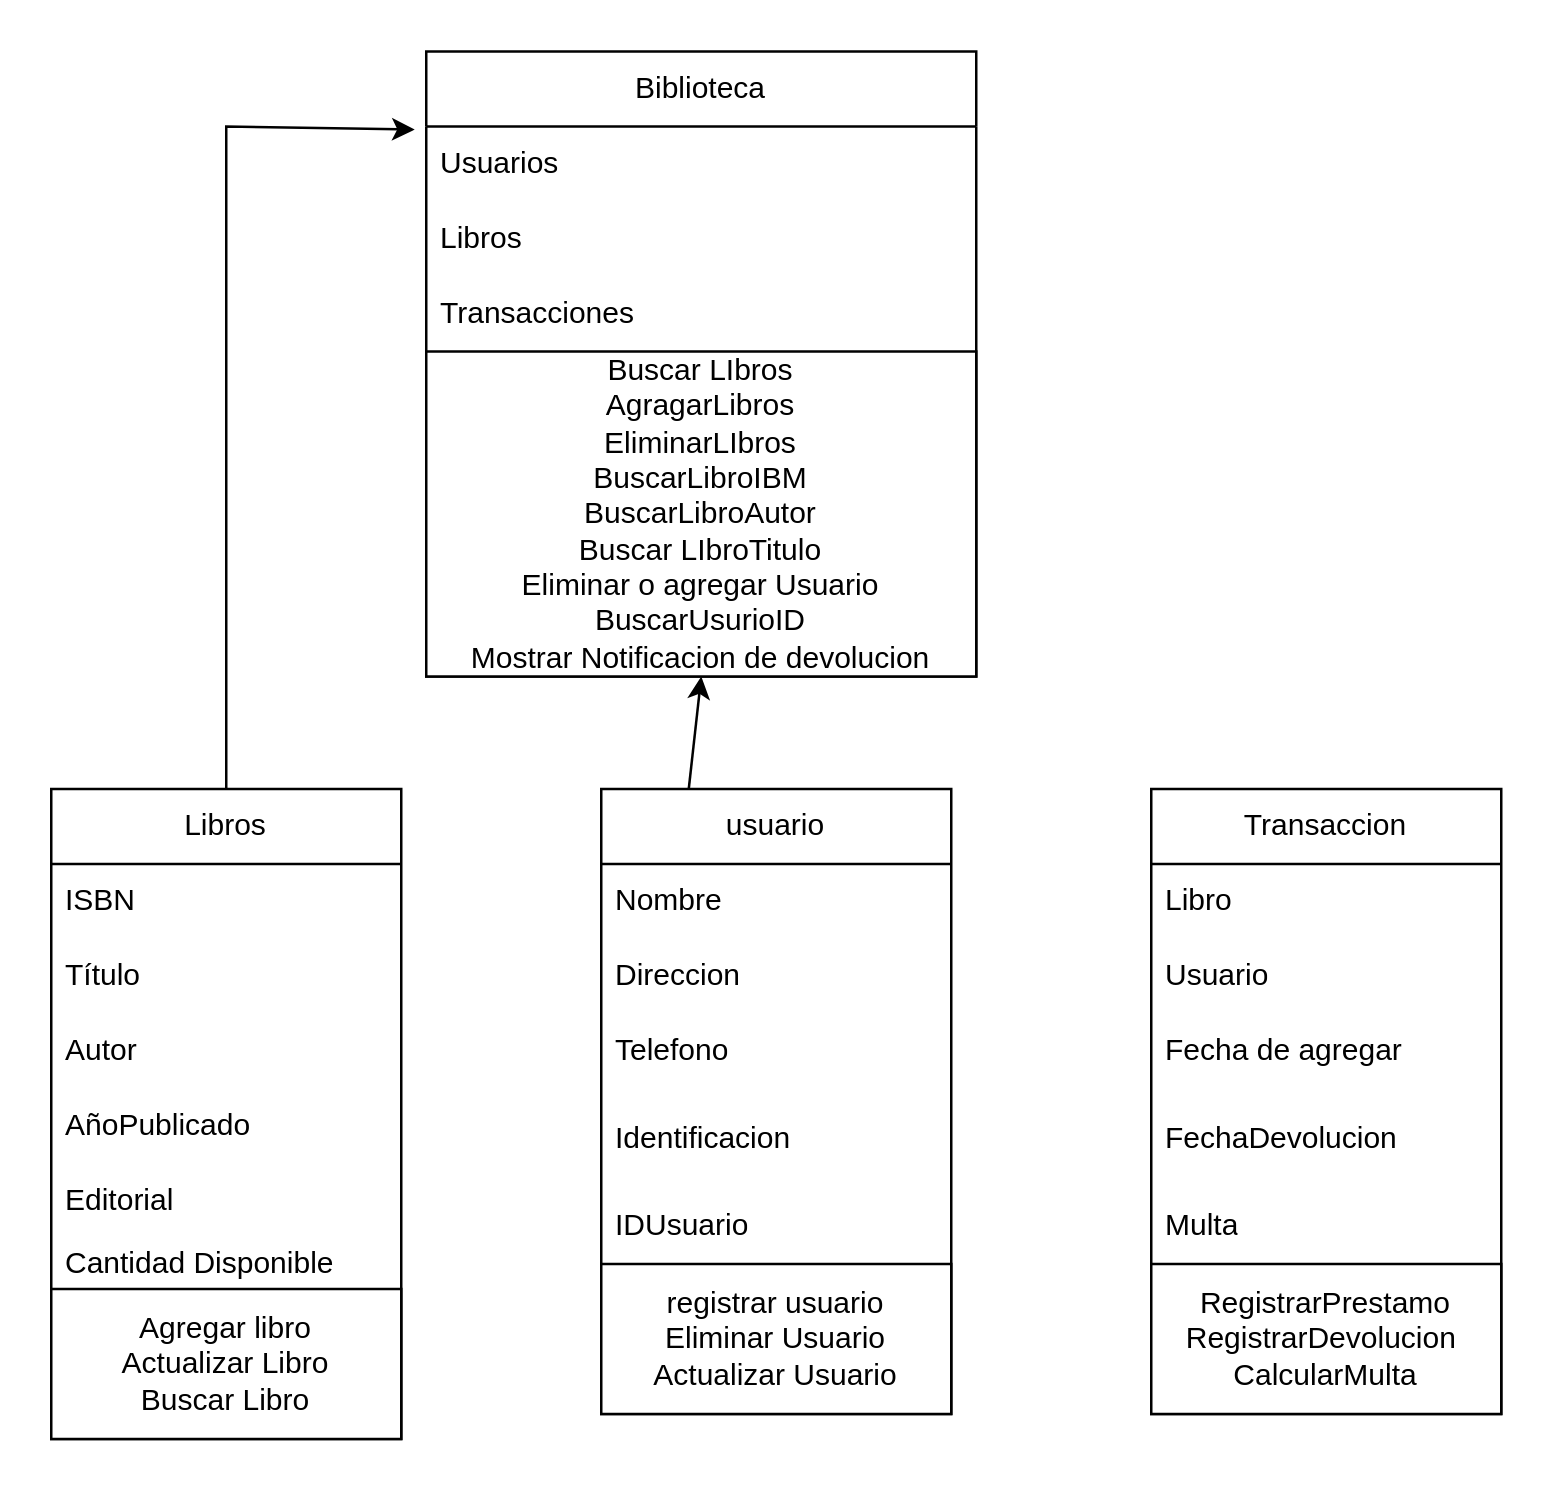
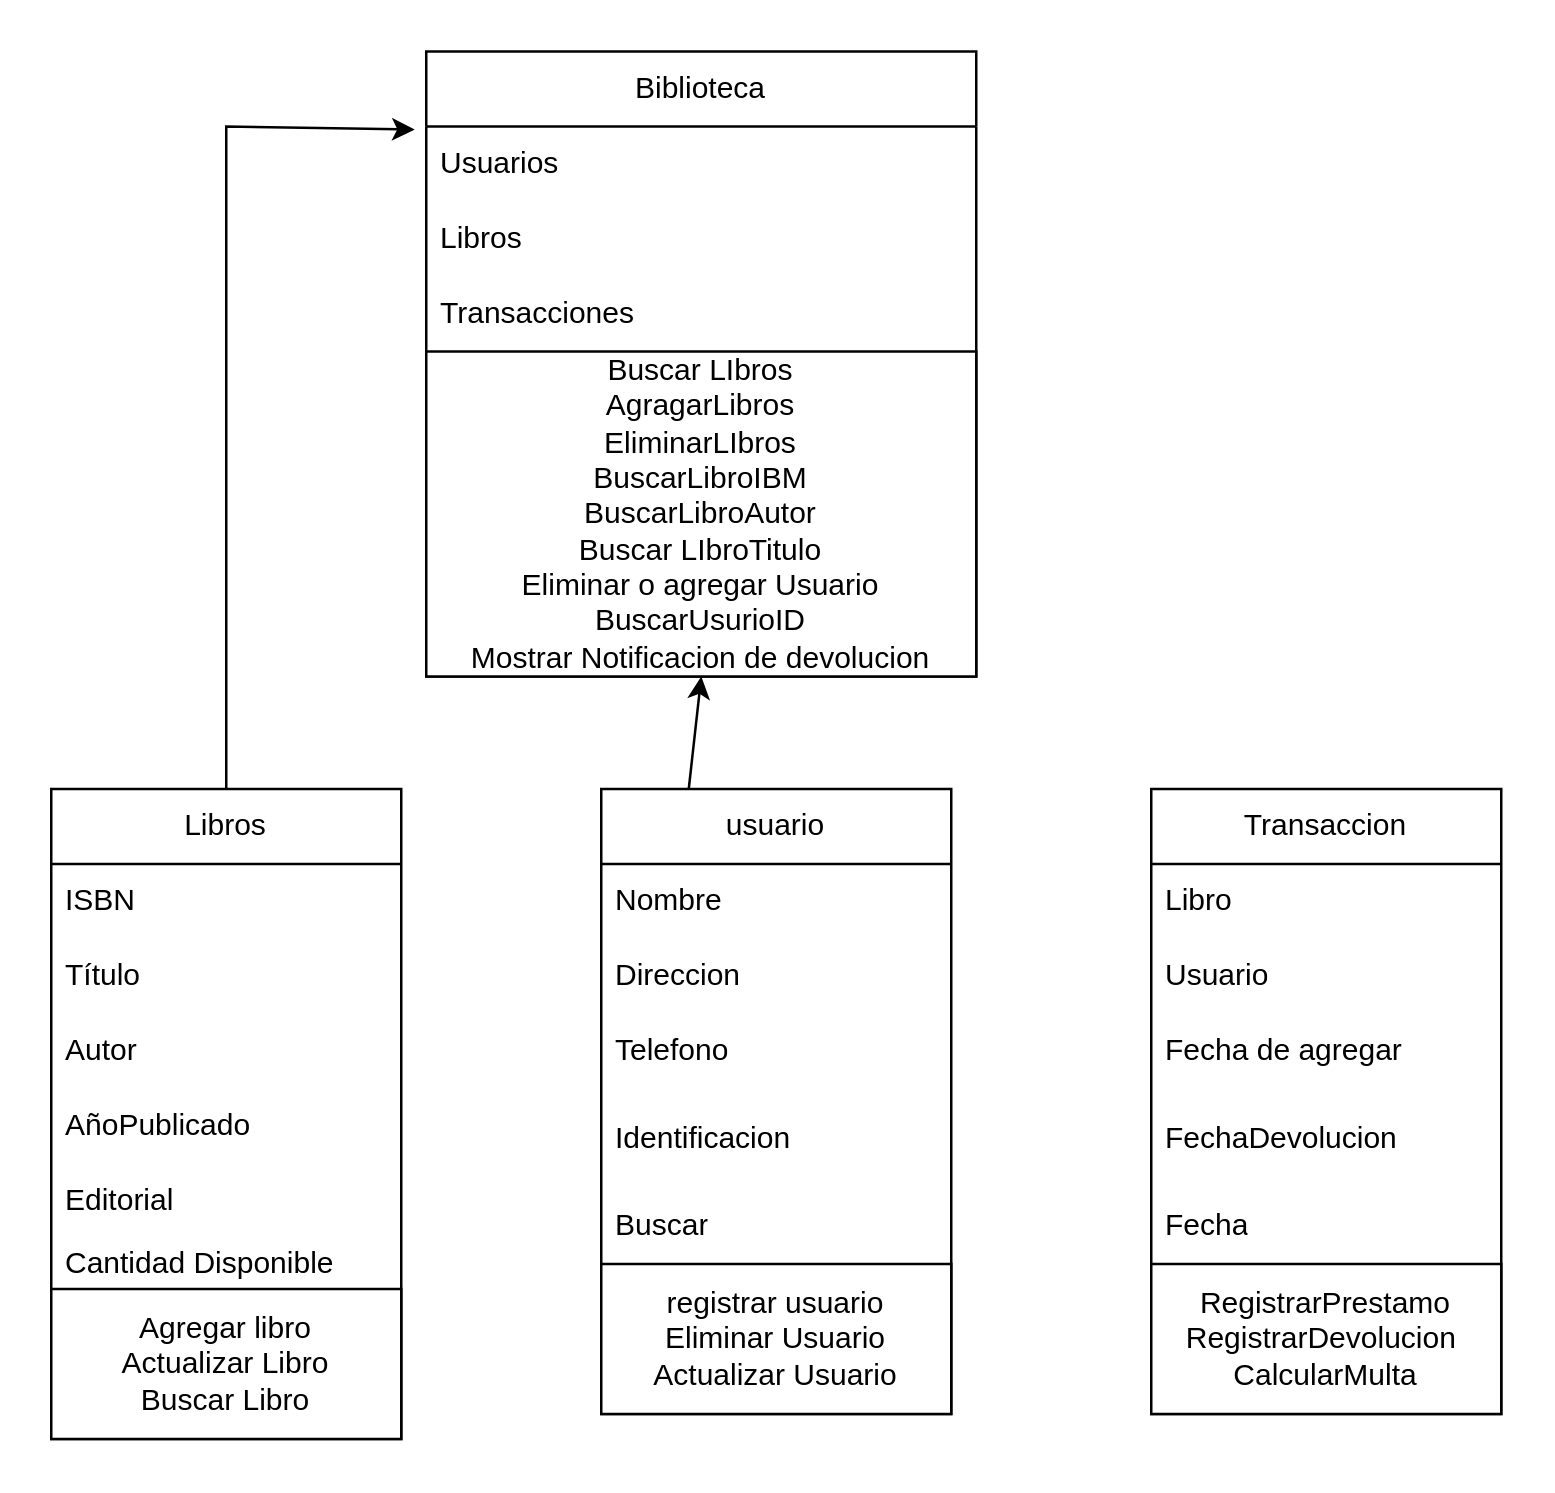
node "IDUsuario": label "IDUsuario" -> "Buscar"
node "Multa": label "Multa" -> "Fecha"
